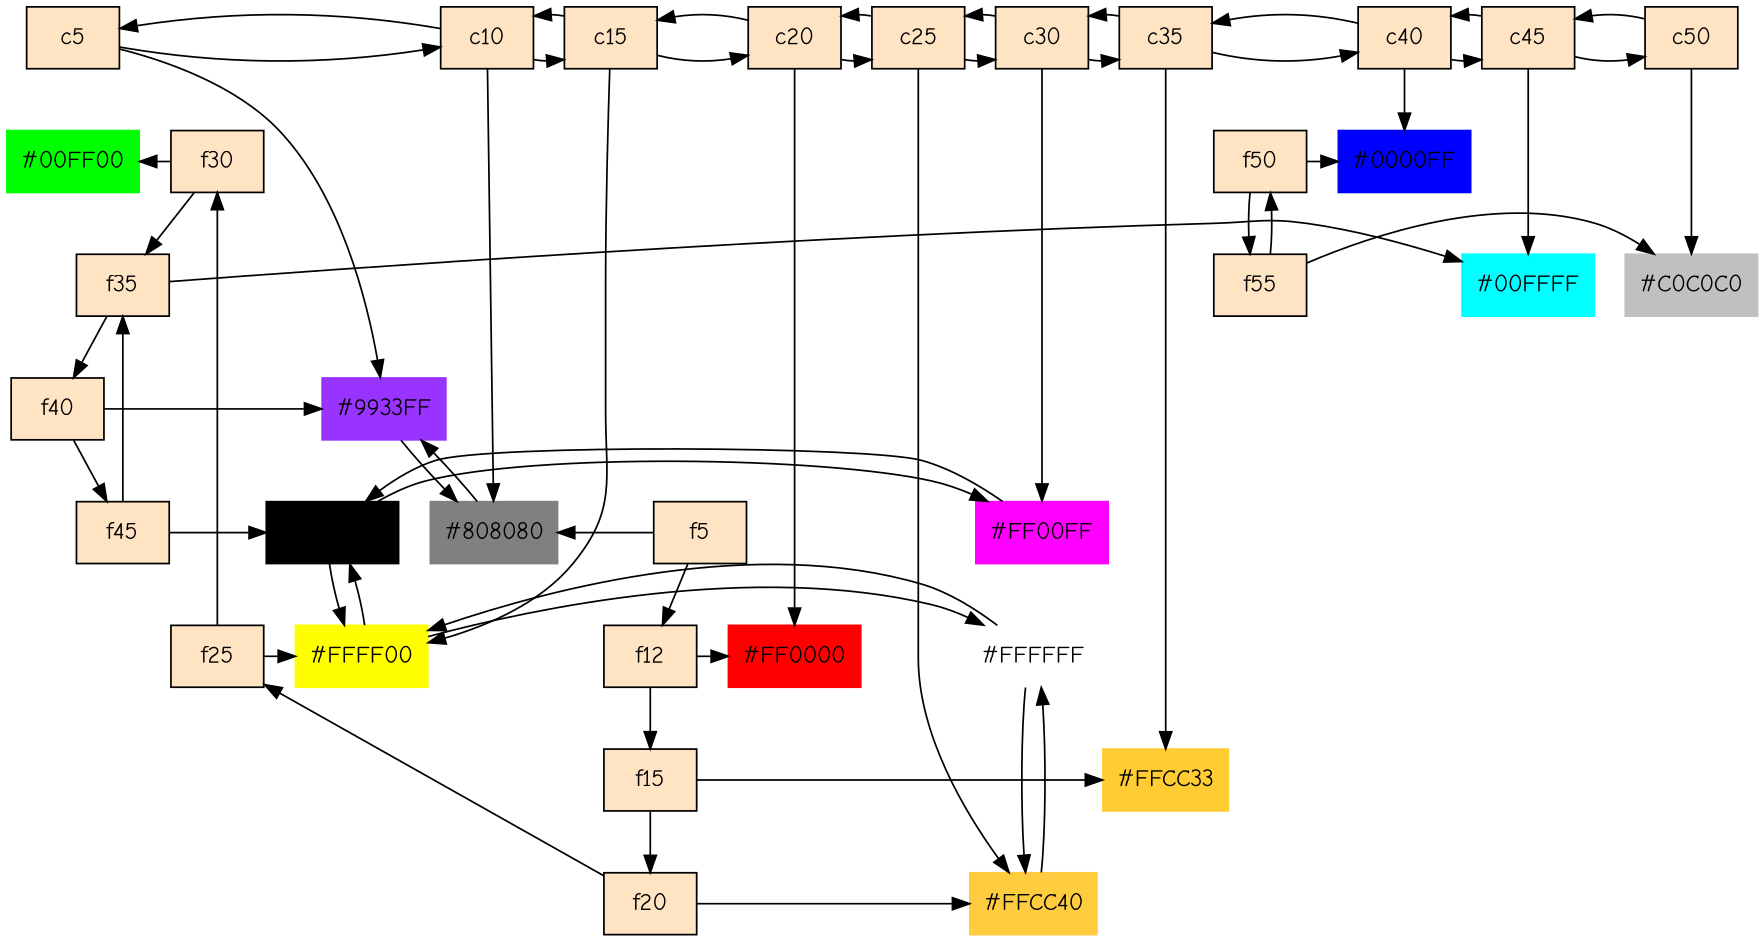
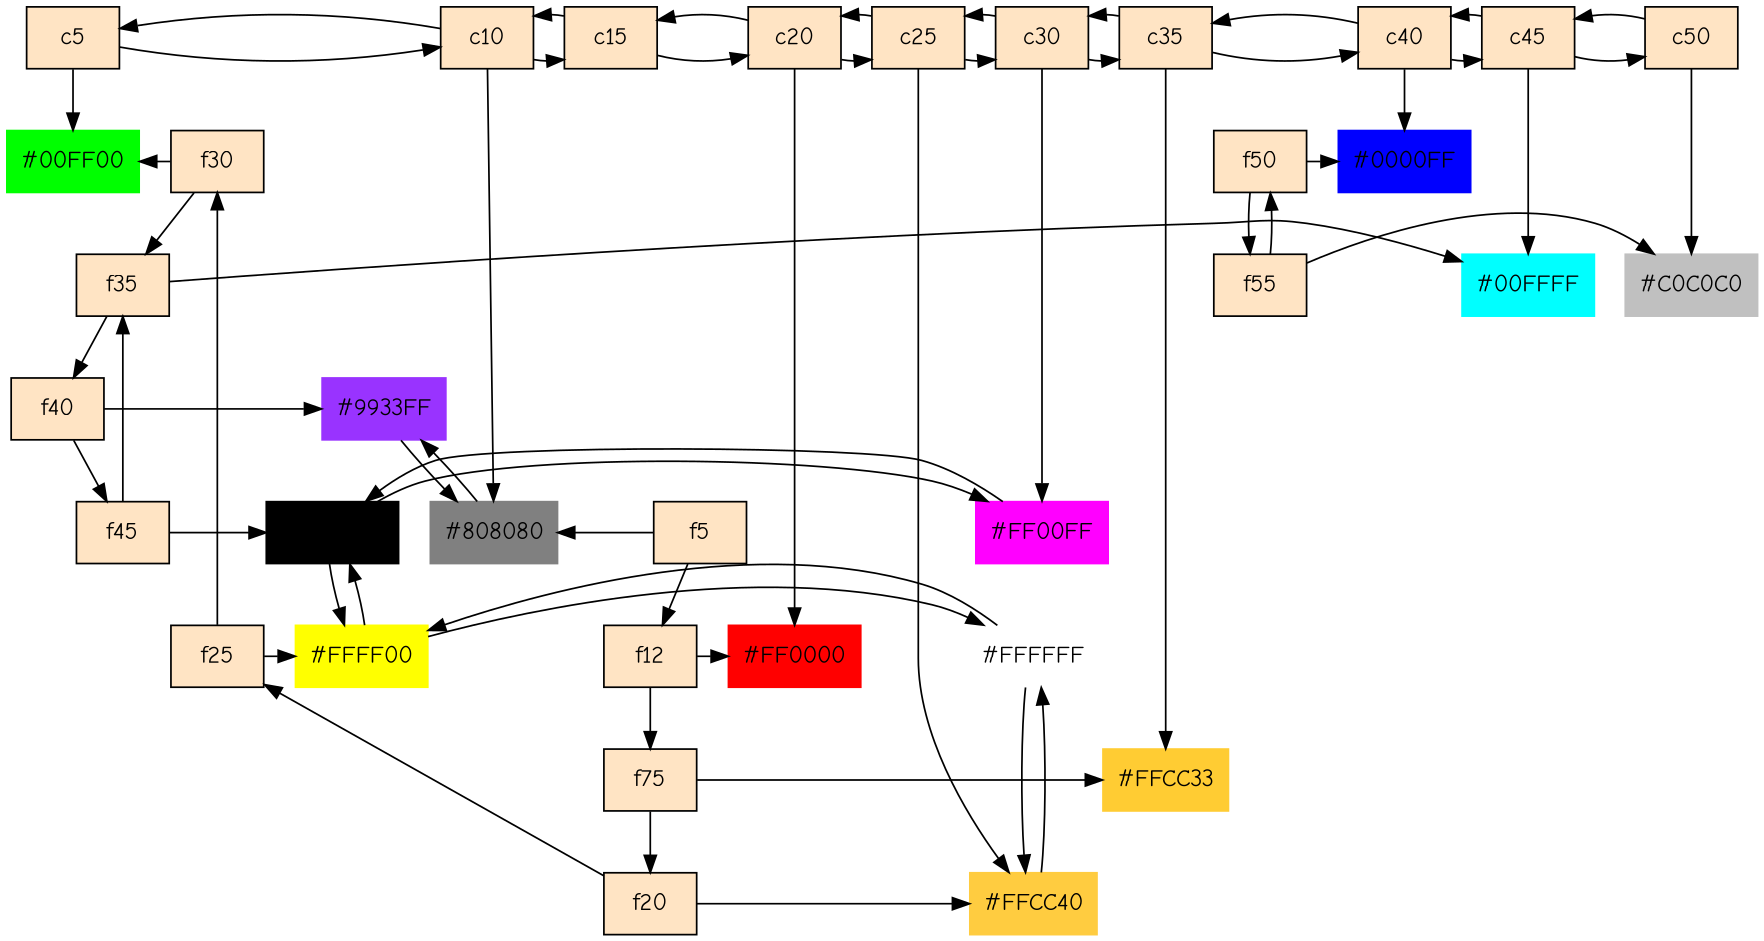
edge "c5" -> "#9933FF": now "c5" -> "#00FF00"
edge "c15" -> "#FFFF00": removed
node "f15": label "f15" -> "f75"
